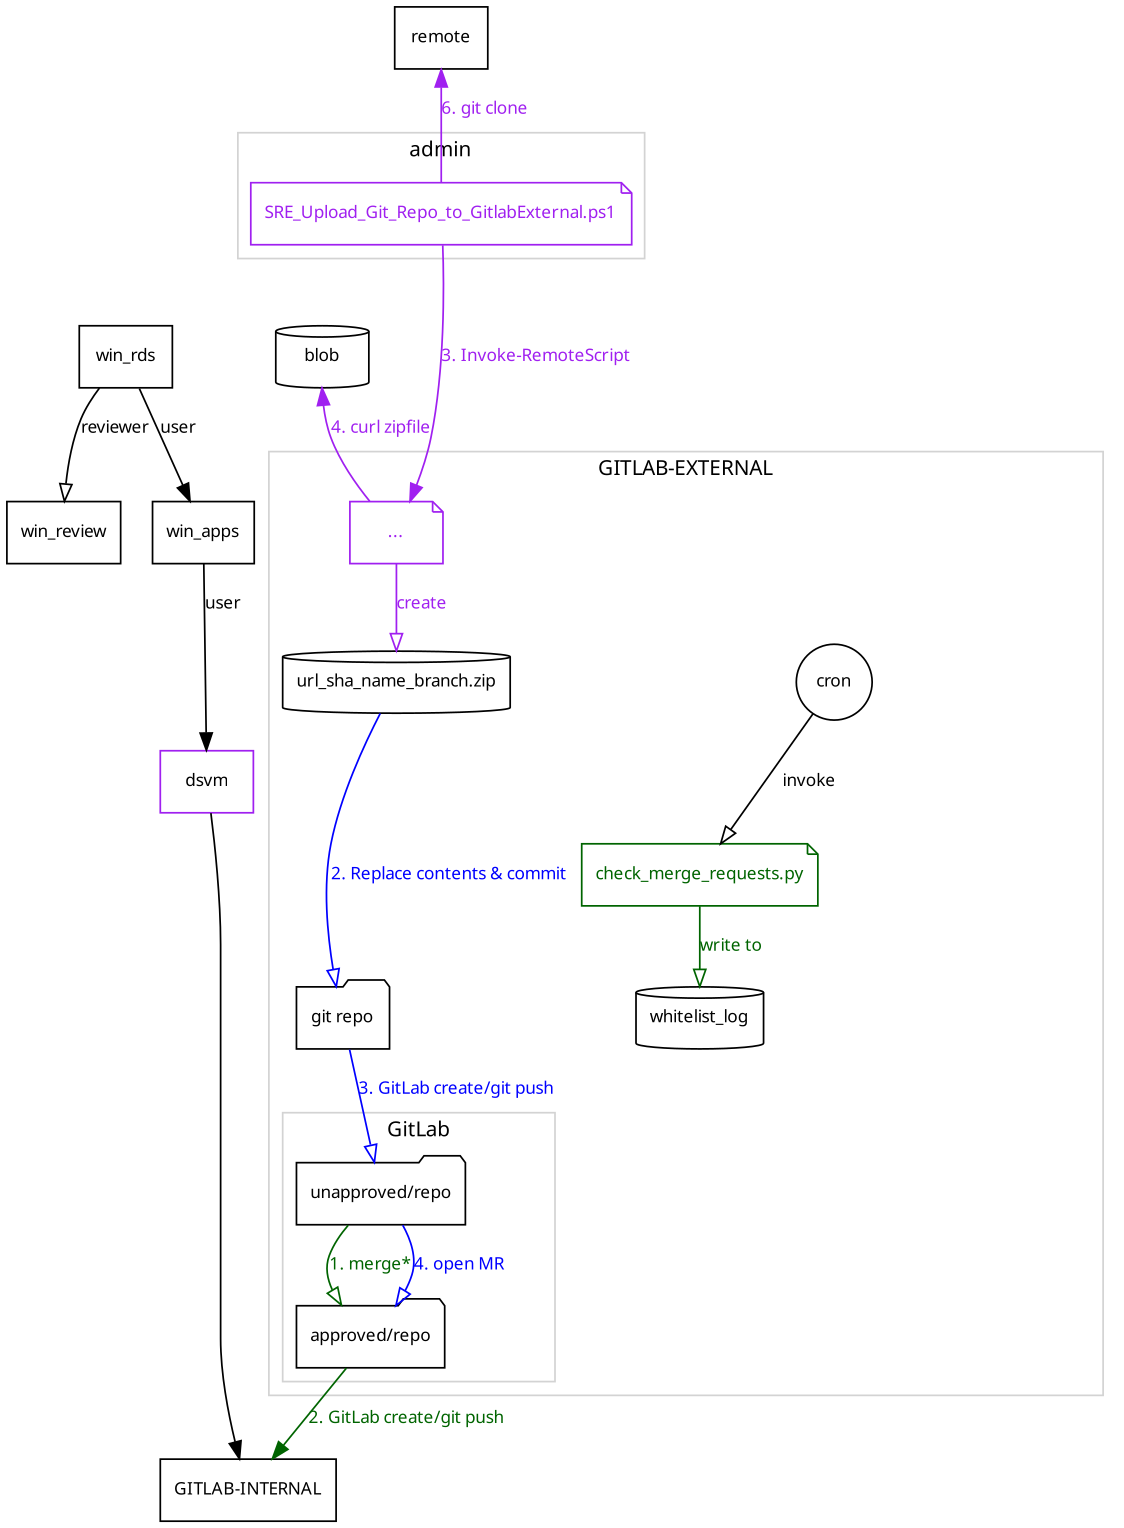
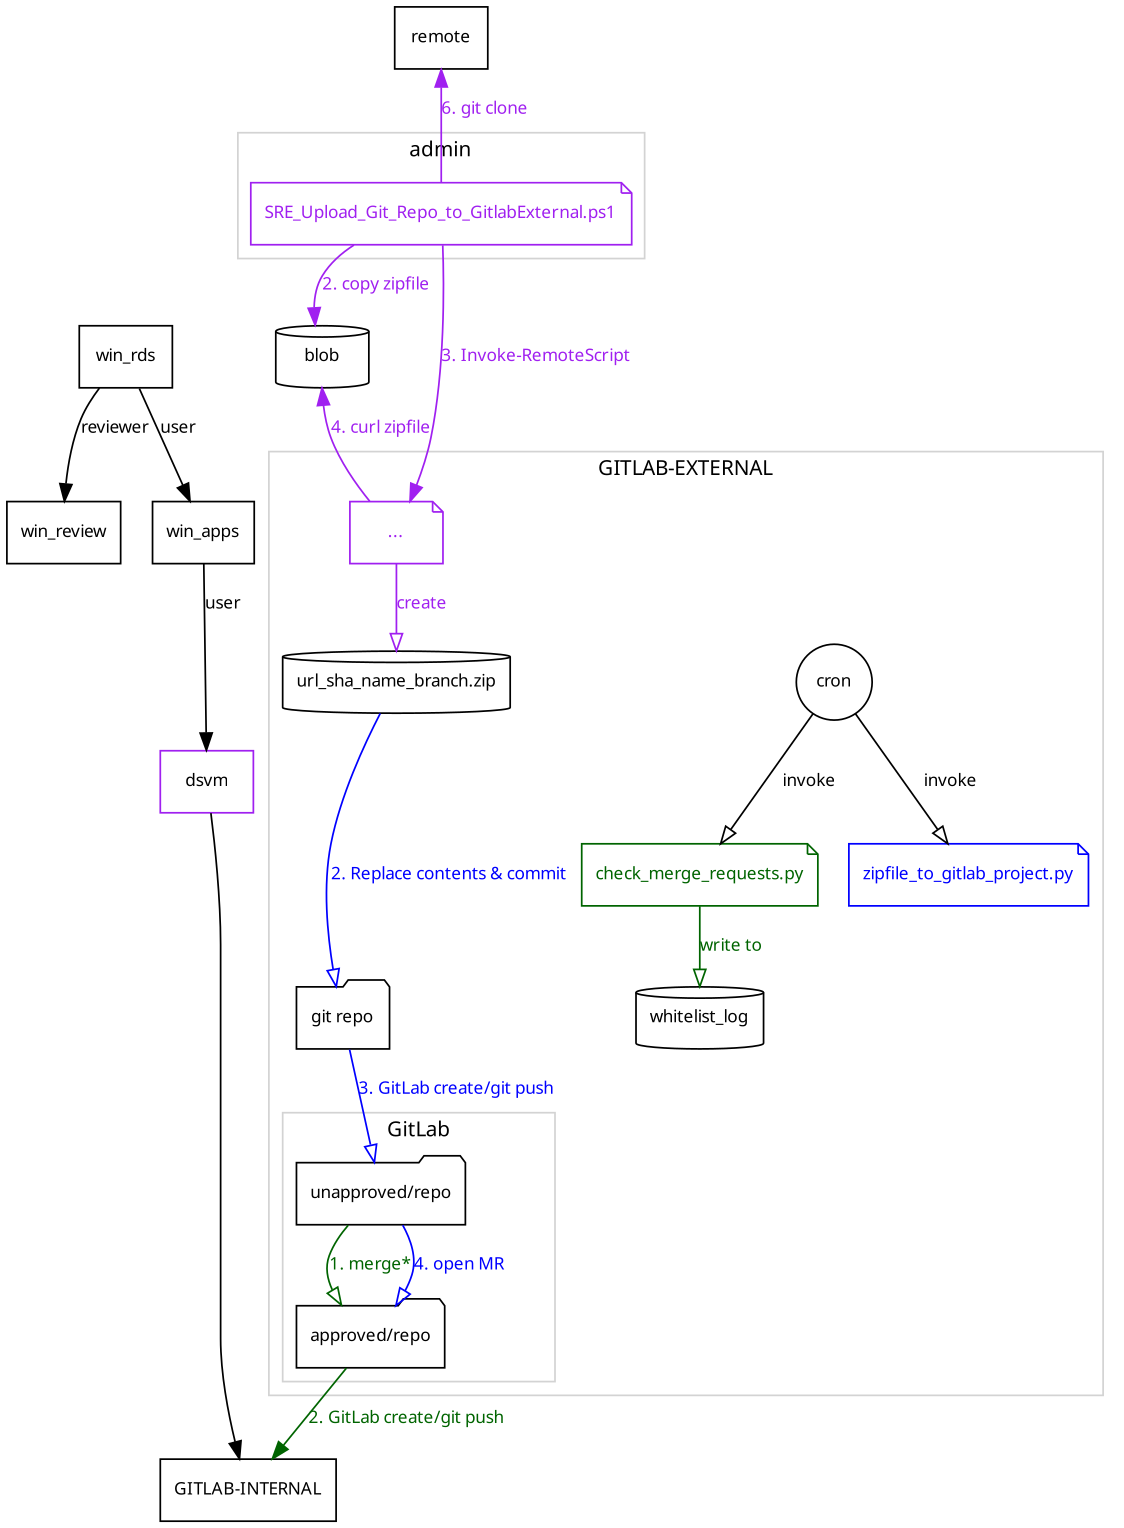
edge "SRE_Upload_Git_Repo_to_GitlabExternal.ps1" -> "blob": added, label "2. copy zipfile"
edge "win_rds" -> "win_review": arrowhead empty -> normal
node "zipfile_to_gitlab_project.py": added
